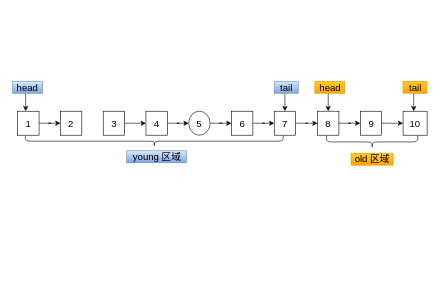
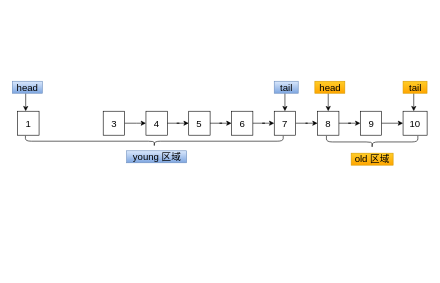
edge "1" -> "2": removed
node "2": removed
node "5": shape ellipse -> rectangle
